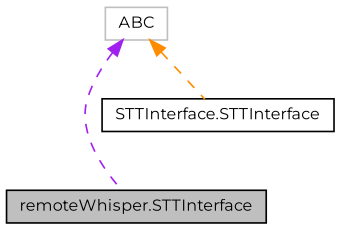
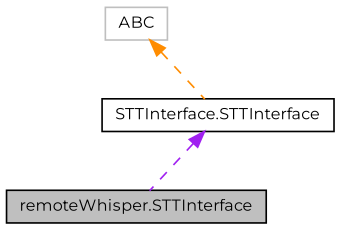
edge "remoteWhisper.STTInterface" -> "ABC": now "remoteWhisper.STTInterface" -> "STTInterface.STTInterface"
